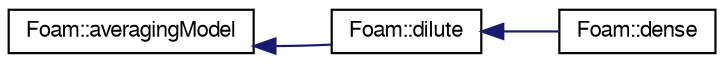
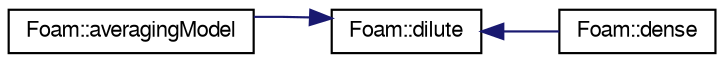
edge "Foam::dilute" -> "Foam::averagingModel": reversed
